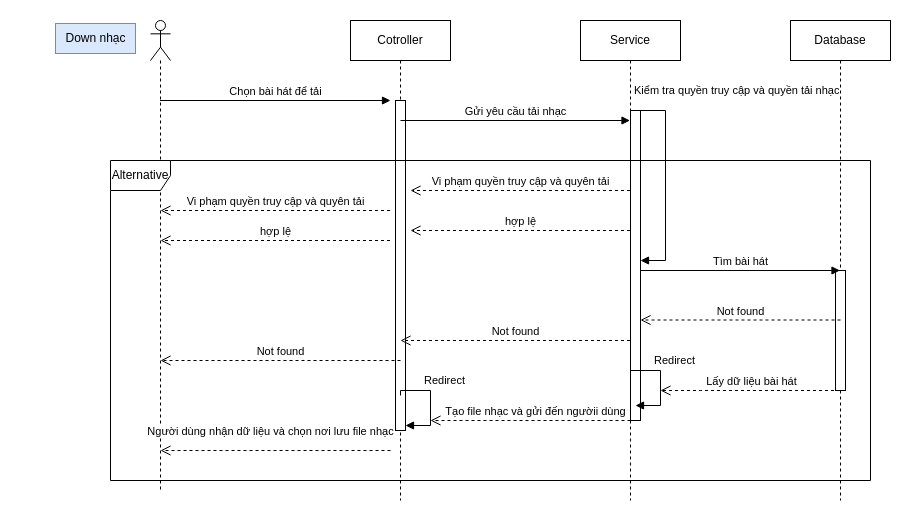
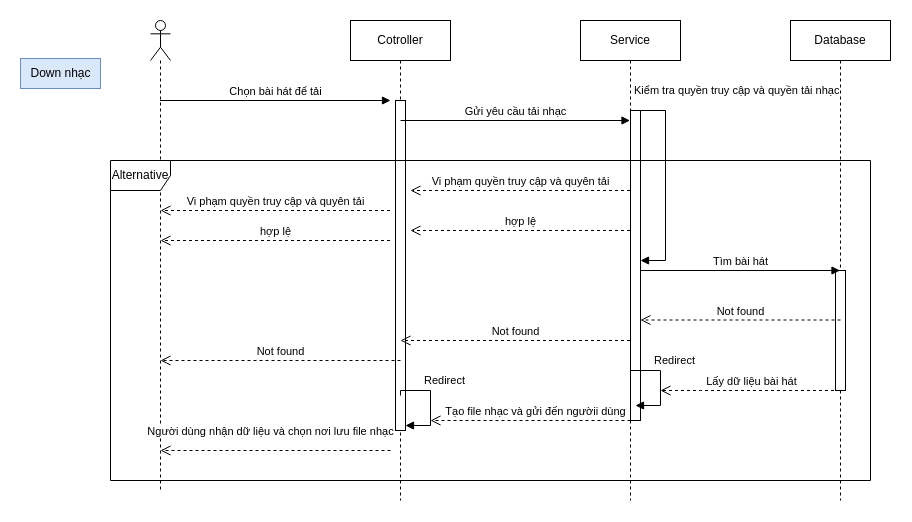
node "Down nhạc": moved (96, 39) -> (61, 74)
